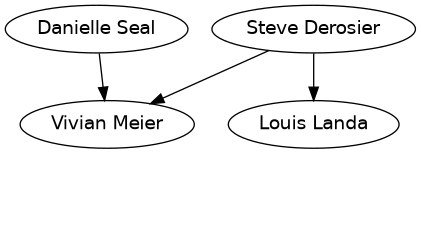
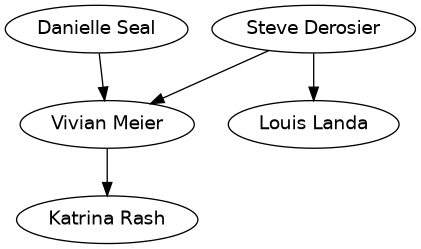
node "Katrina Rash": added
